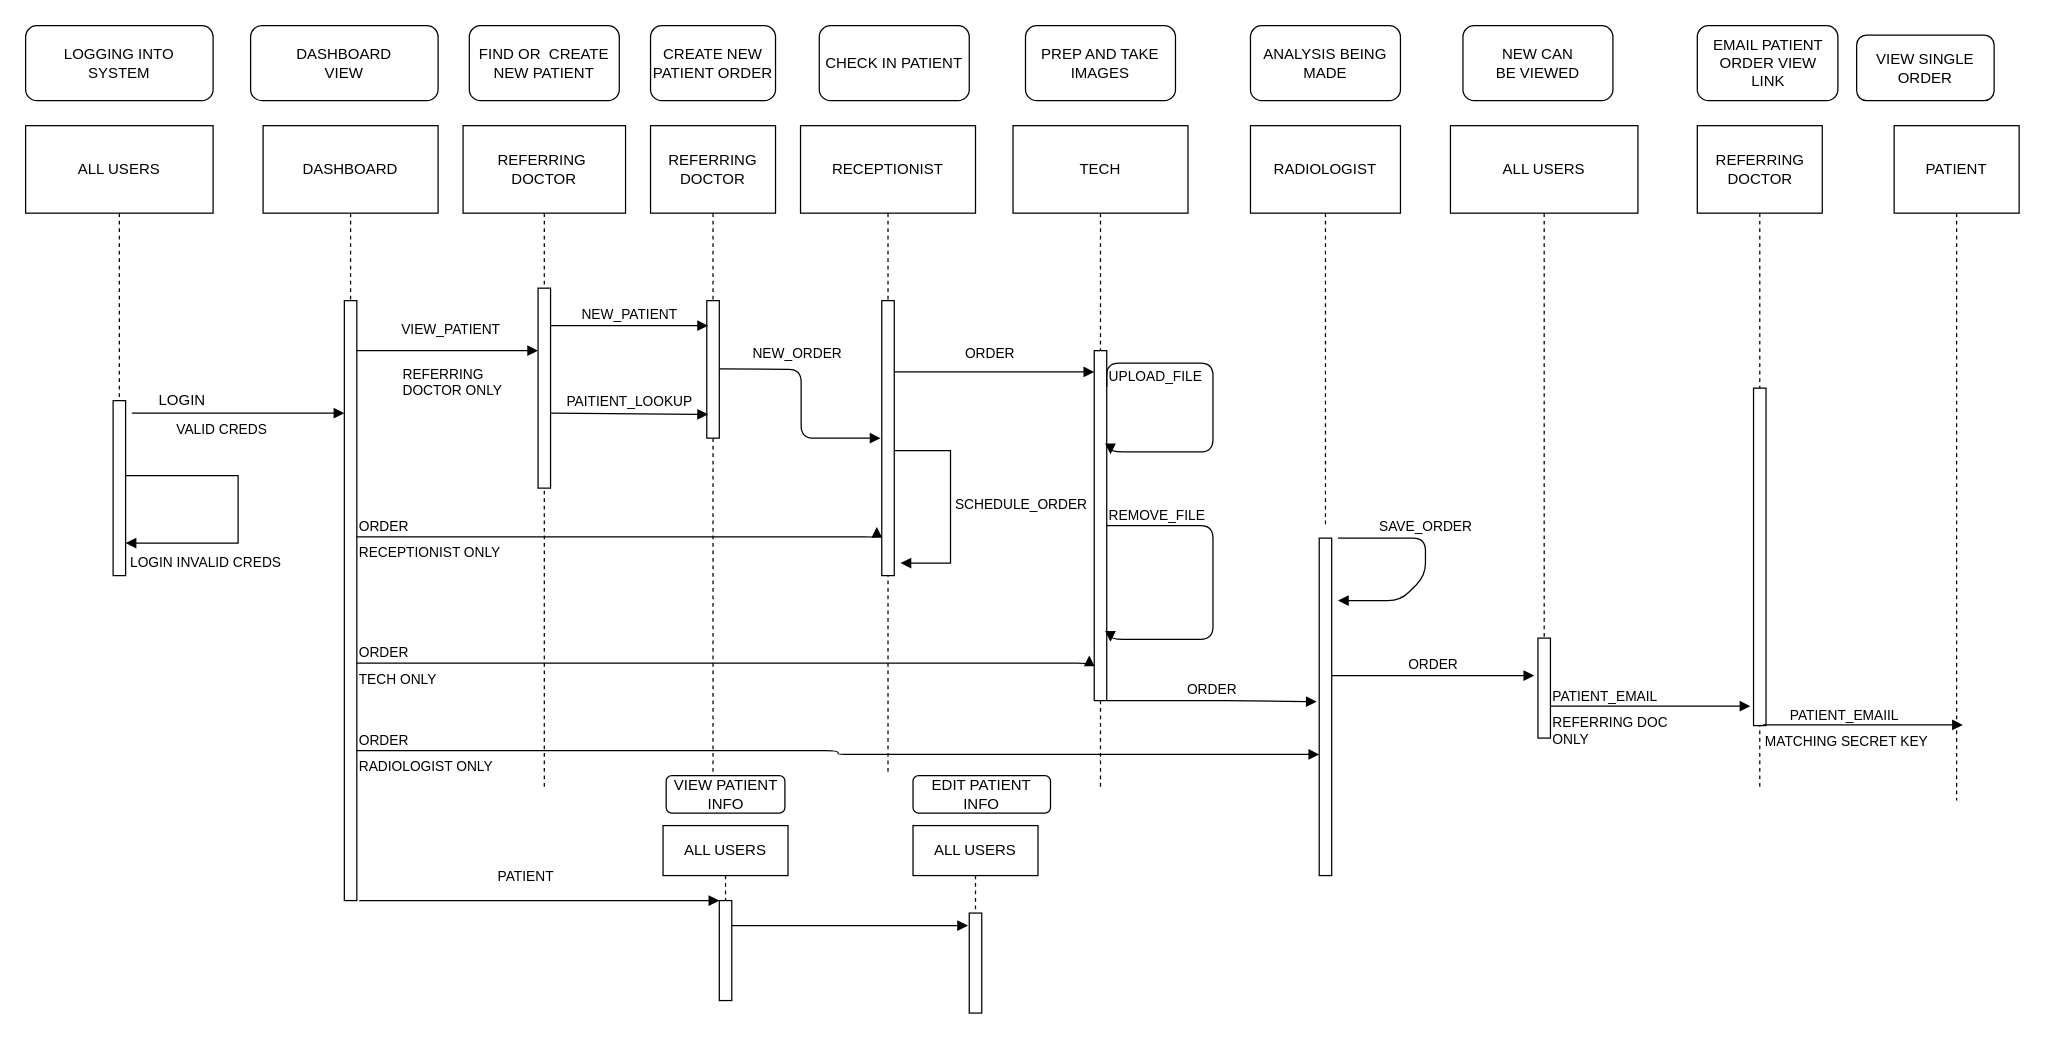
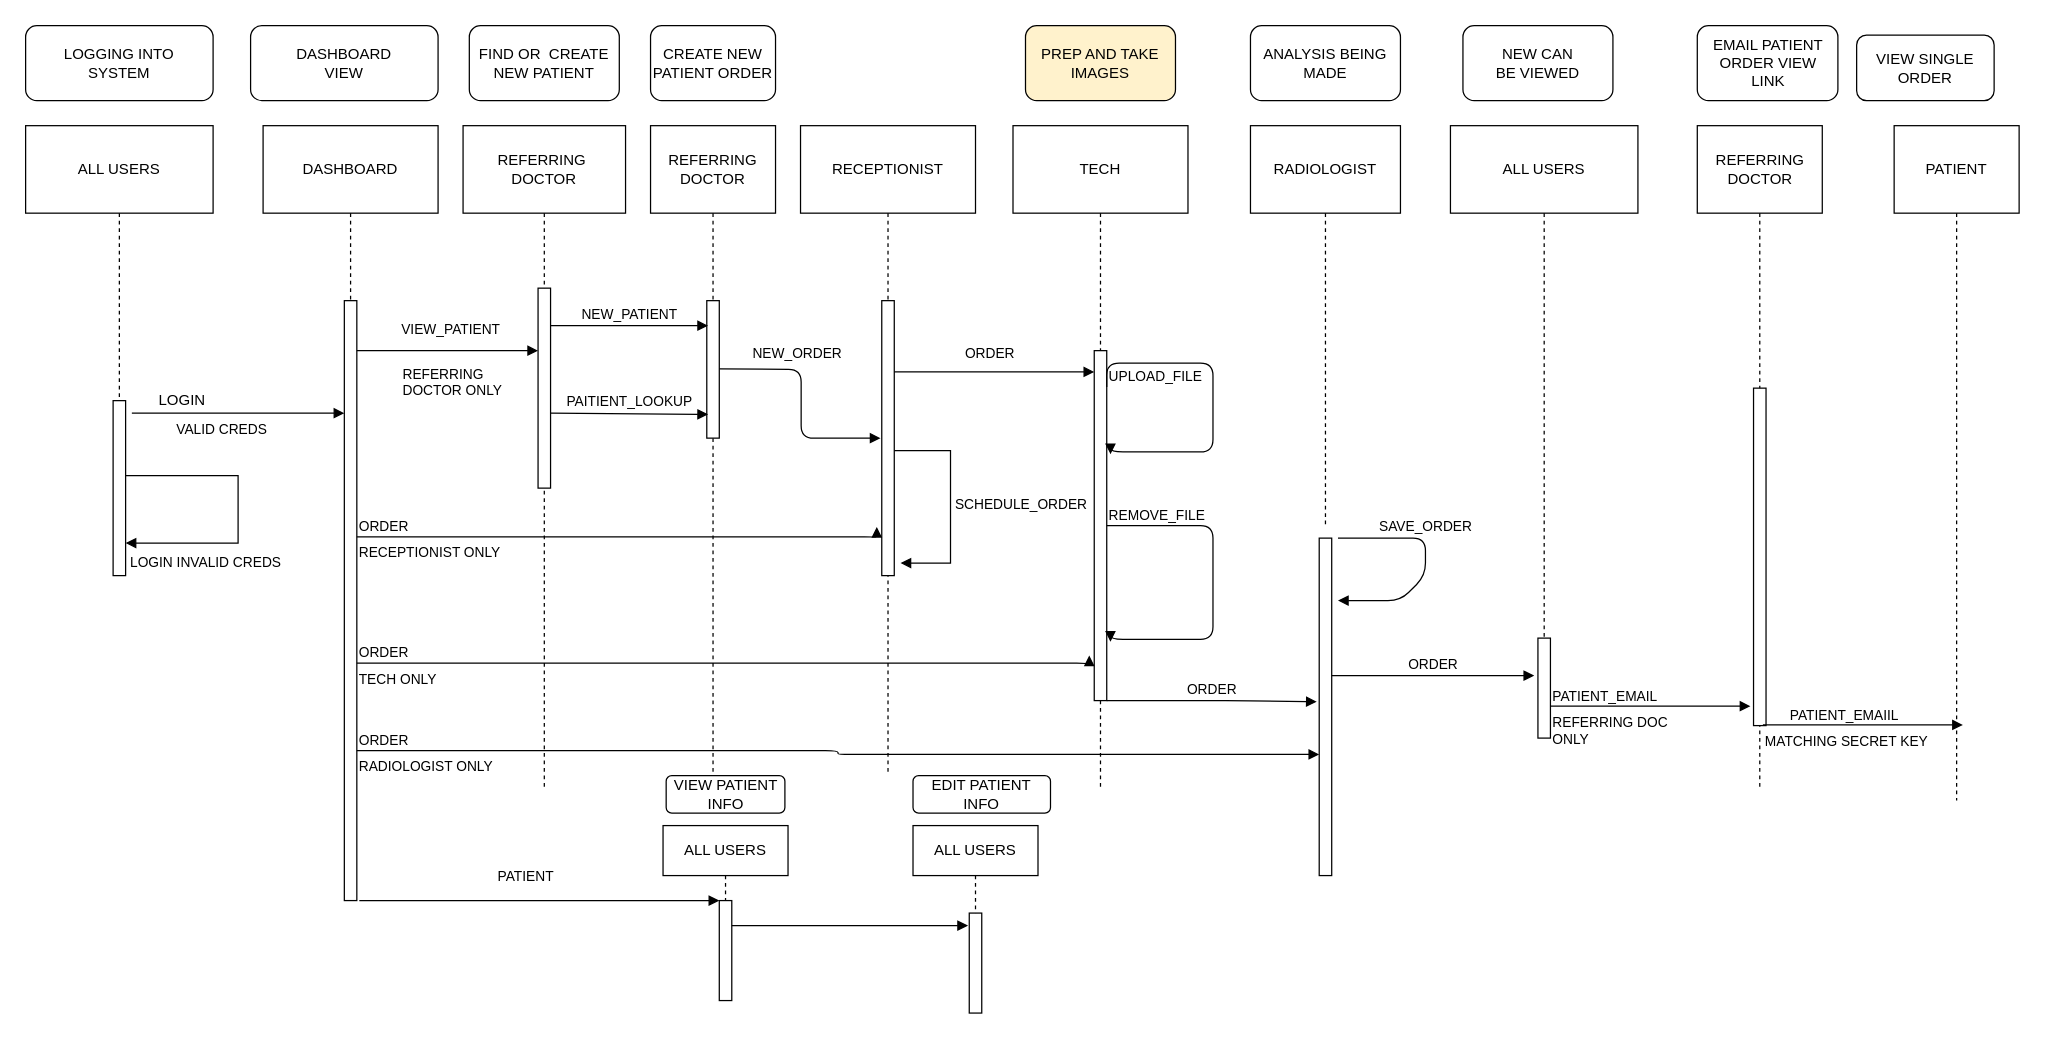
node "CHECK IN PATIENT": removed
node "PREP AND TAKE IMAGES": fillcolor #ffffff -> #fff2cc
